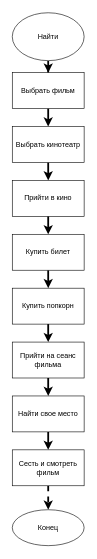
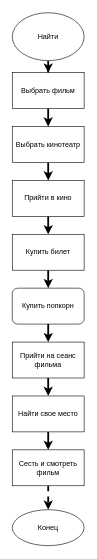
node "Купить попкорн": shape rectangle -> rounded rectangle
